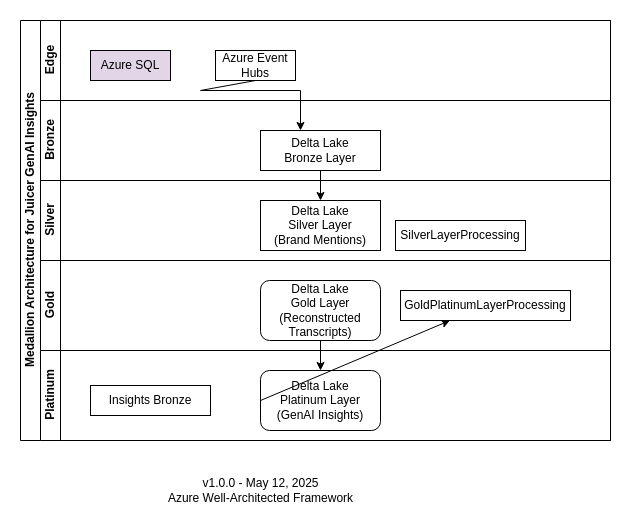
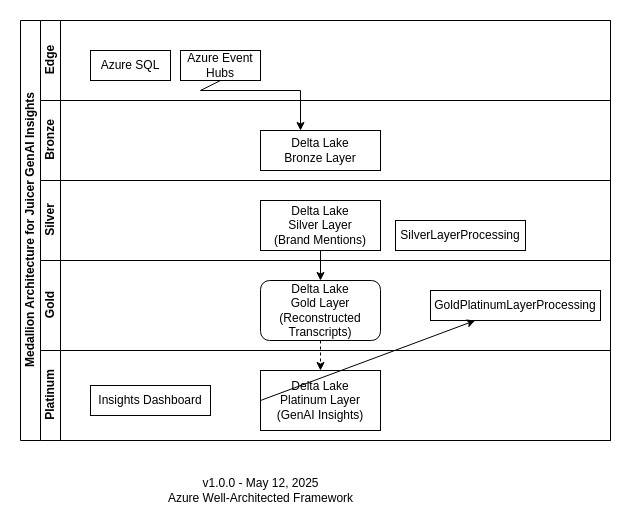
node "Azure SQL": fillcolor #e1d5e7 -> #ffffff
node "Azure Event Hubs": moved (256, 66) -> (221, 66)
edge "Delta Lake Bronze Layer" -> "Delta Lake Silver Layer (Brand Mentions)": removed
edge "Delta Lake Silver Layer (Brand Mentions)" -> "Delta Lake Gold Layer (Reconstructed Transcripts)": added
node "GoldPlatinumLayerProcessing": moved (486, 306) -> (516, 306)
edge "Delta Lake Gold Layer (Reconstructed Transcripts)" -> "Delta Lake Platinum Layer (GenAI Insights)": style solid -> dashed
node "Insights Bronze": label "Insights Bronze" -> "Insights Dashboard"
node "Delta Lake Platinum Layer (GenAI Insights)": shape rounded rectangle -> rectangle
